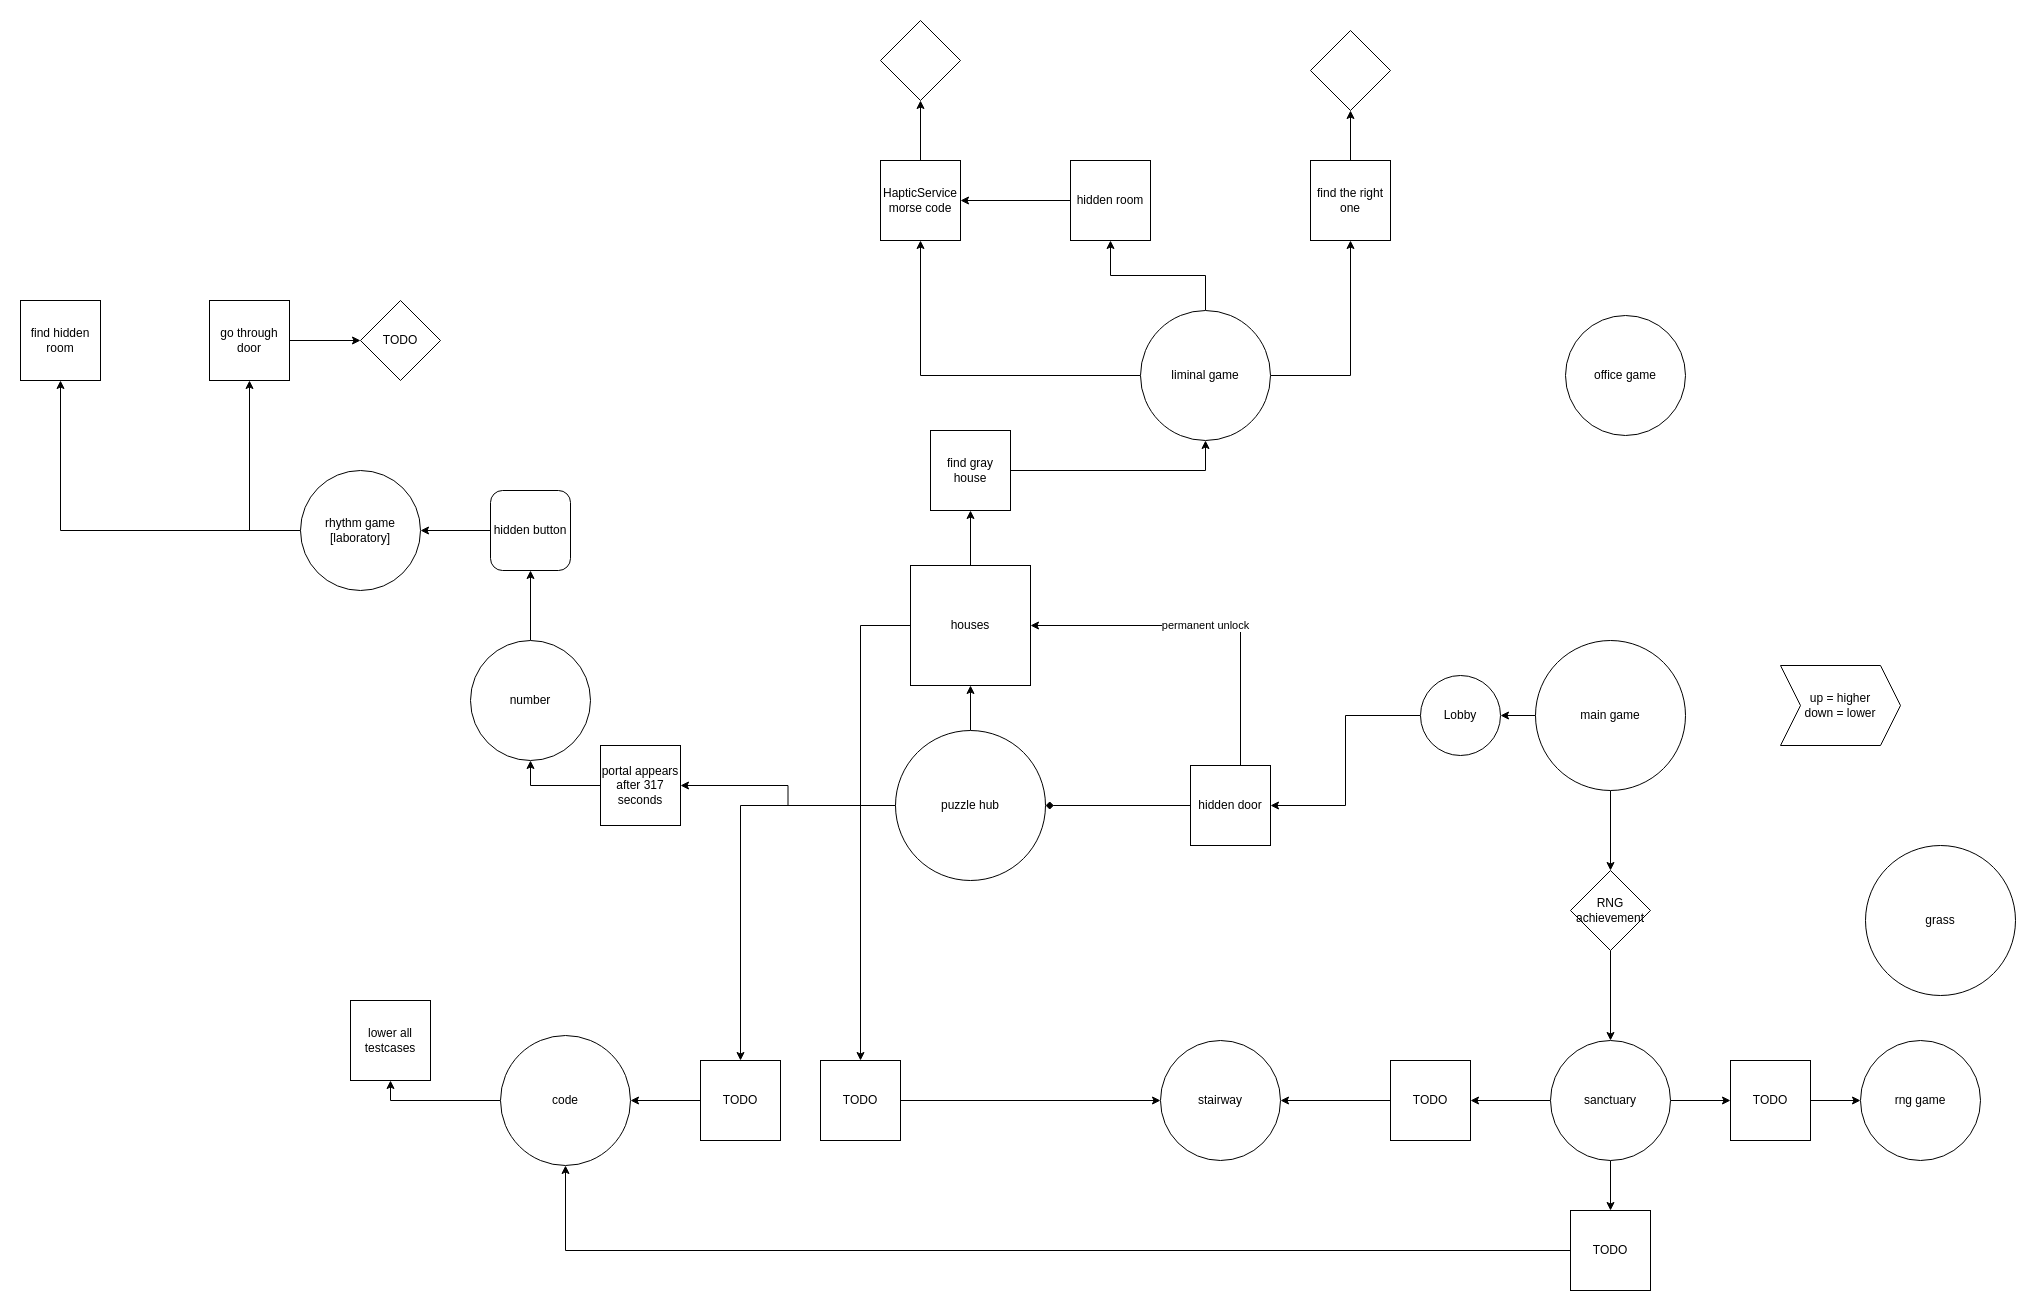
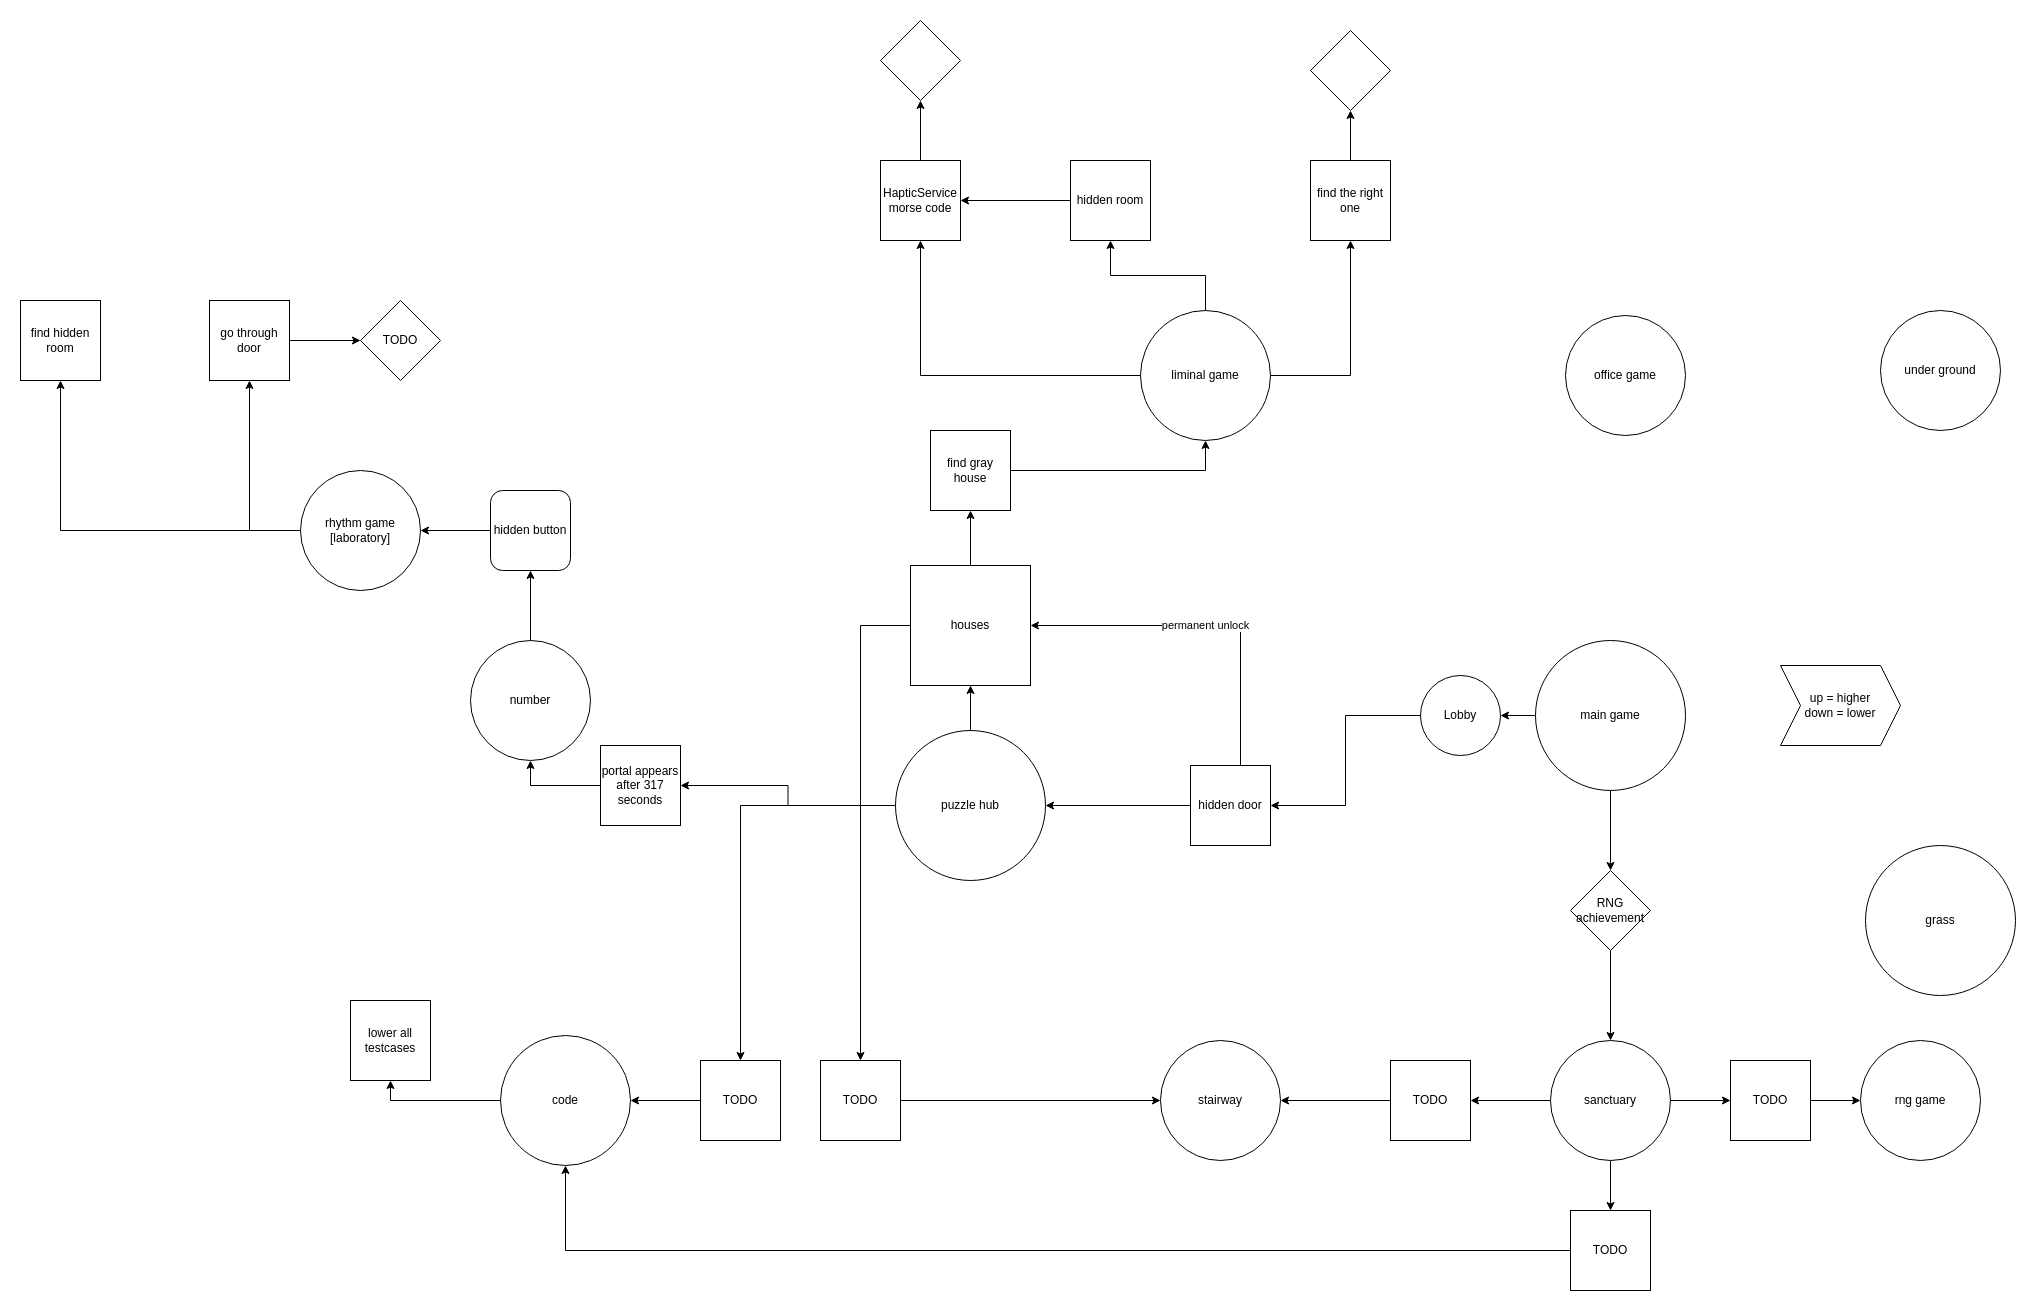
node "under ground": added
edge "hidden door" -> "puzzle hub": arrowhead diamond -> classic
